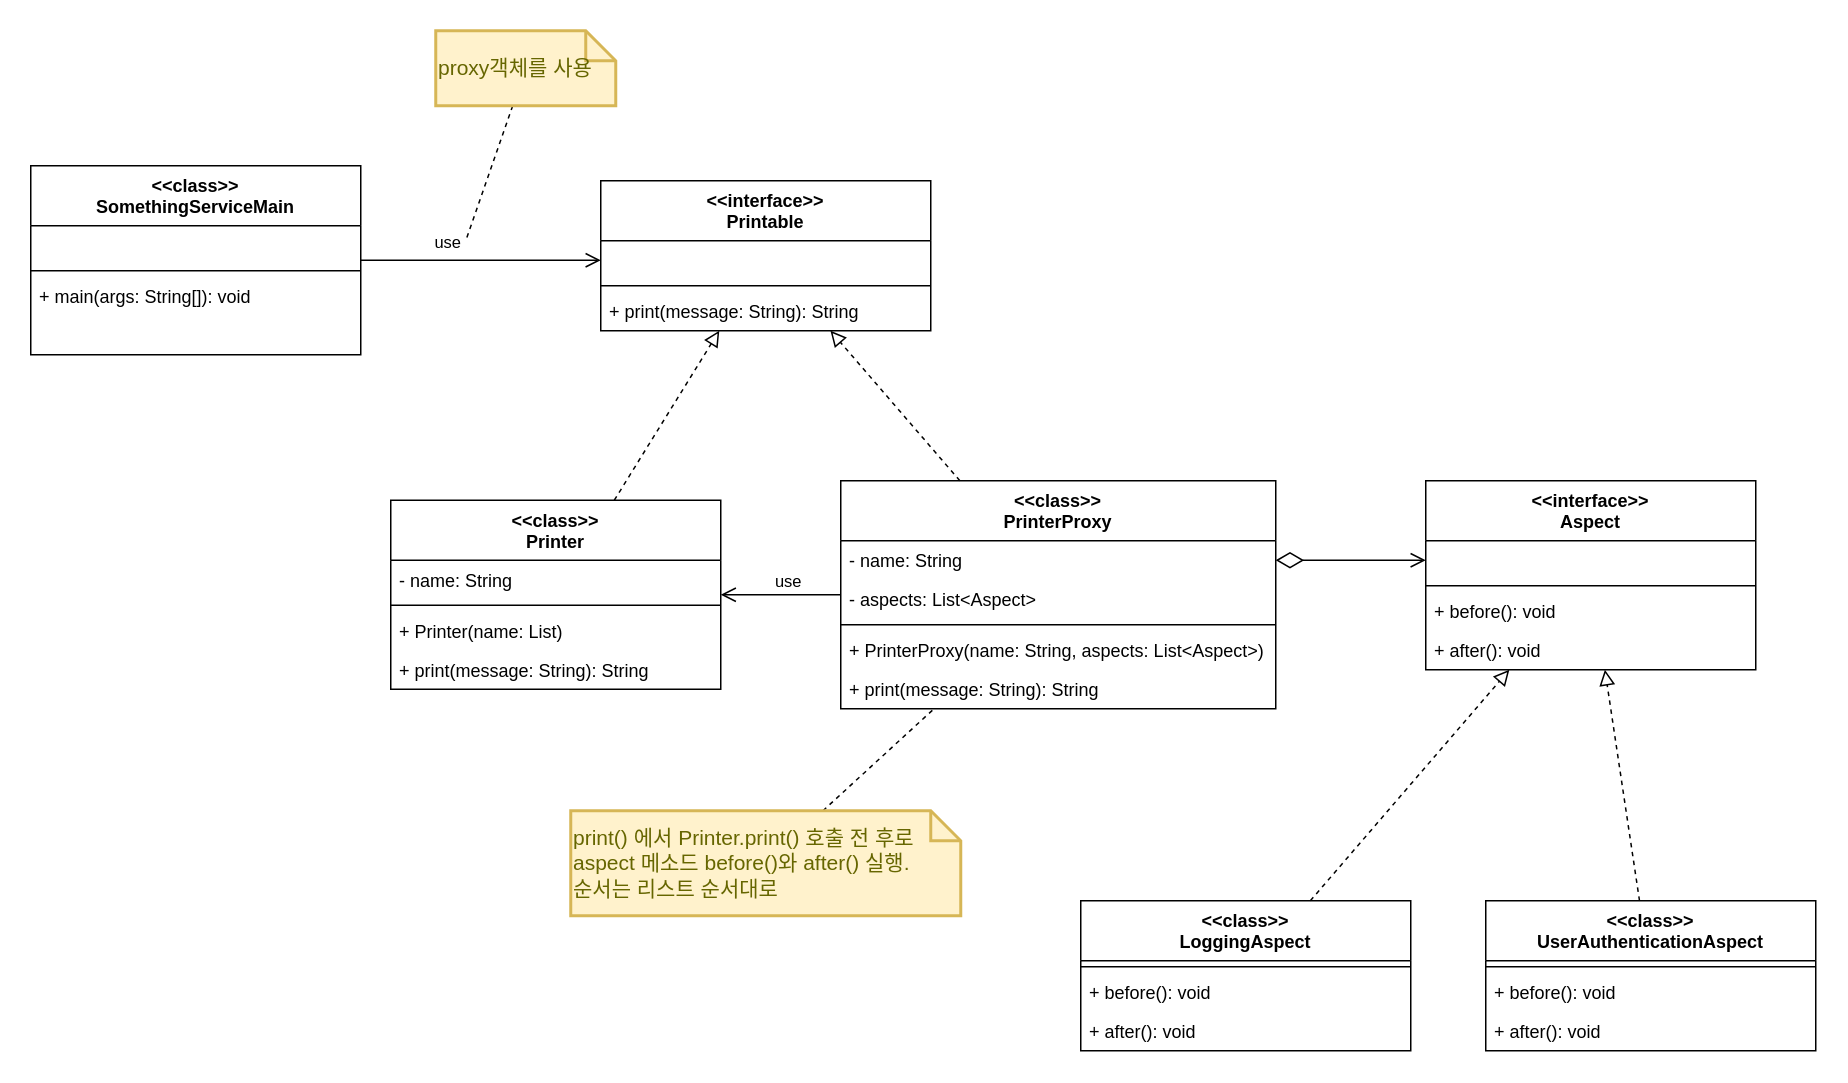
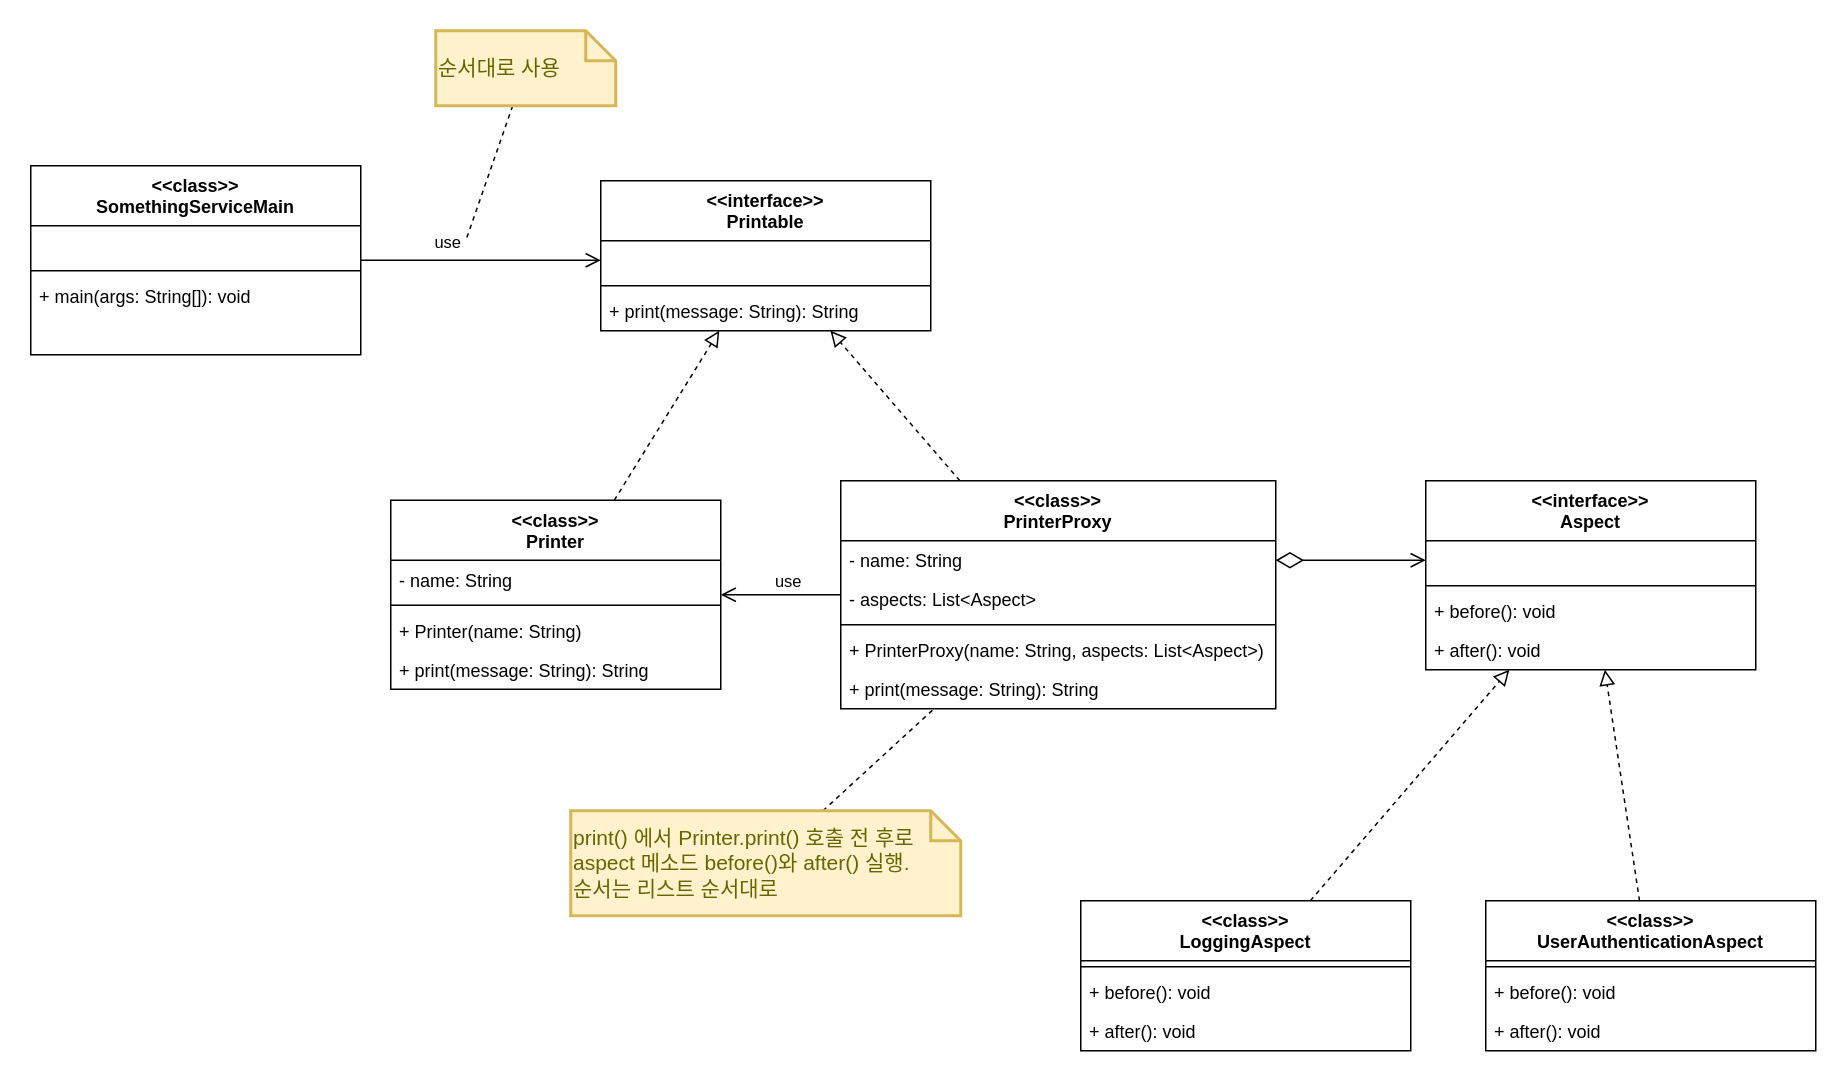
node "proxy객체를 사용": label "proxy객체를 사용" -> "순서대로 사용"
node "+ Printer(name: List)": label "+ Printer(name: List)" -> "+ Printer(name: String)"
